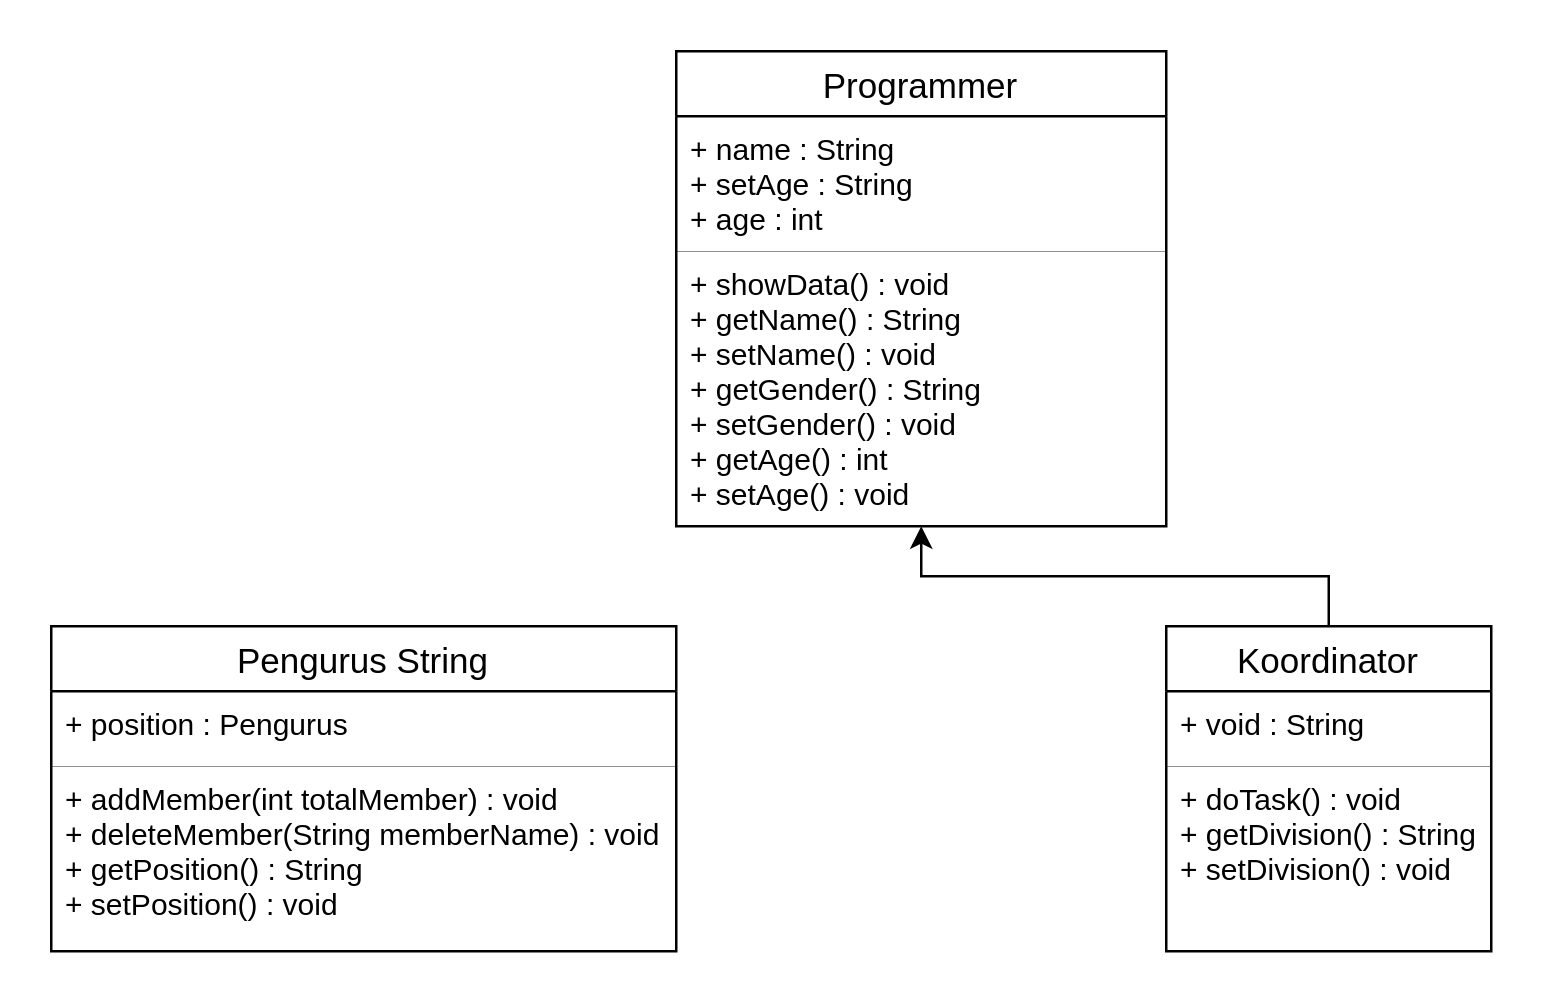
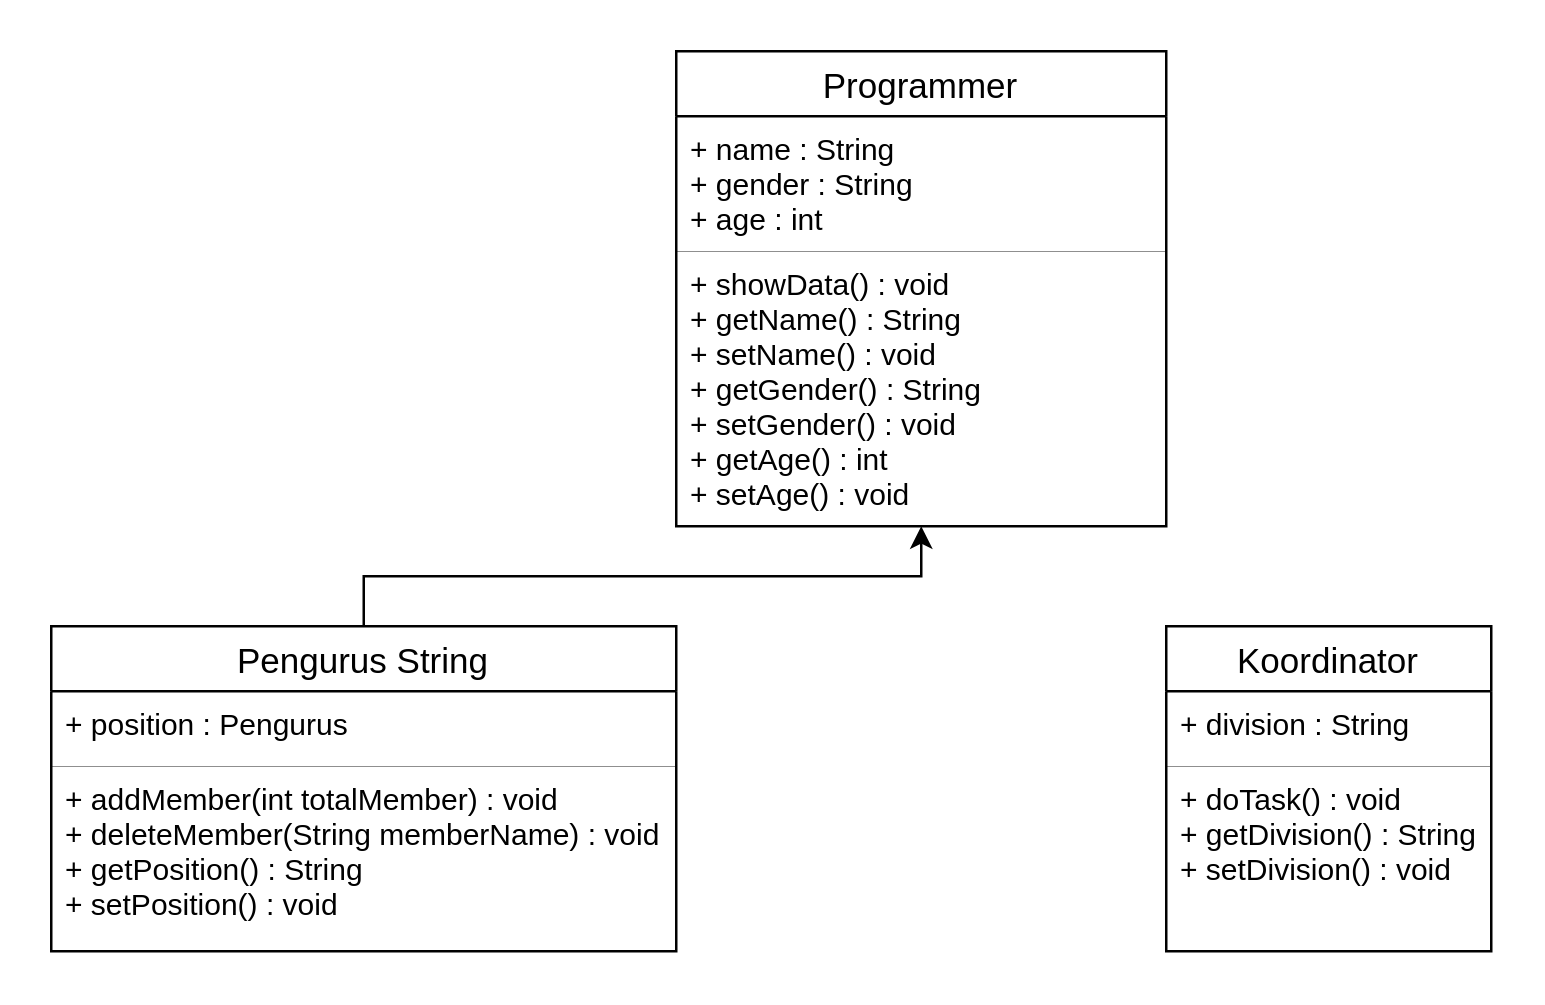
node "+ name : String + setAge : String + age : int": label "+ name : String + setAge : String + age : int" -> "+ name : String + gender : String + age : int"
edge "Pengurus String" -> "Programmer": added
edge "Koordinator" -> "Programmer": removed
node "+ void : String": label "+ void : String" -> "+ division : String"
